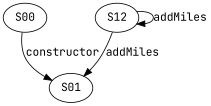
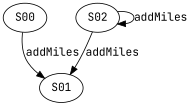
node "S12": label "S12" -> "S02"
edge "S00" -> "S01": label "constructor" -> "addMiles"
